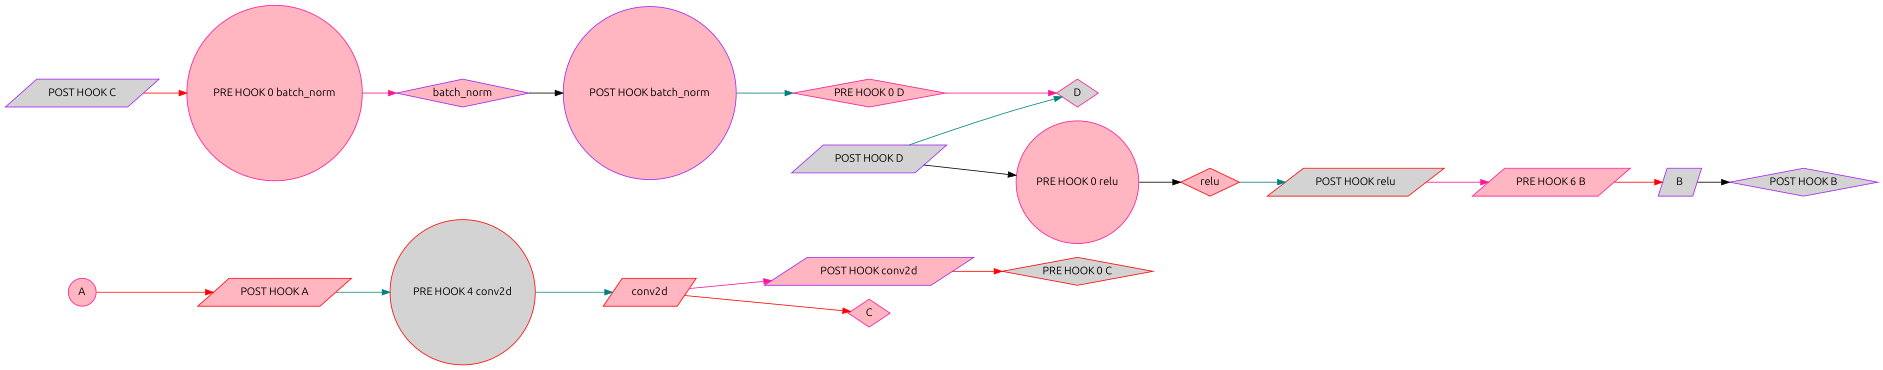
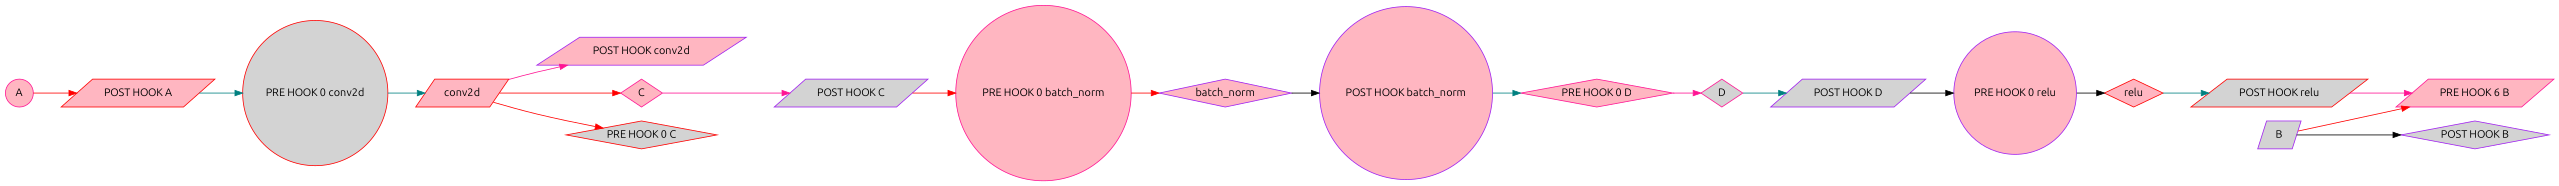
edge "PRE HOOK 0 batch_norm" -> "batch_norm": color deeppink -> red
edge "C" -> "POST HOOK C": added
edge "POST HOOK D" -> "D": reversed
node "PRE HOOK 0 relu": color deeppink -> purple
edge "PRE HOOK 6 B" -> "B": reversed
edge "POST HOOK conv2d" -> "PRE HOOK 0 C": now "conv2d" -> "PRE HOOK 0 C"
node "PRE HOOK 4 conv2d": label "PRE HOOK 4 conv2d" -> "PRE HOOK 0 conv2d"
